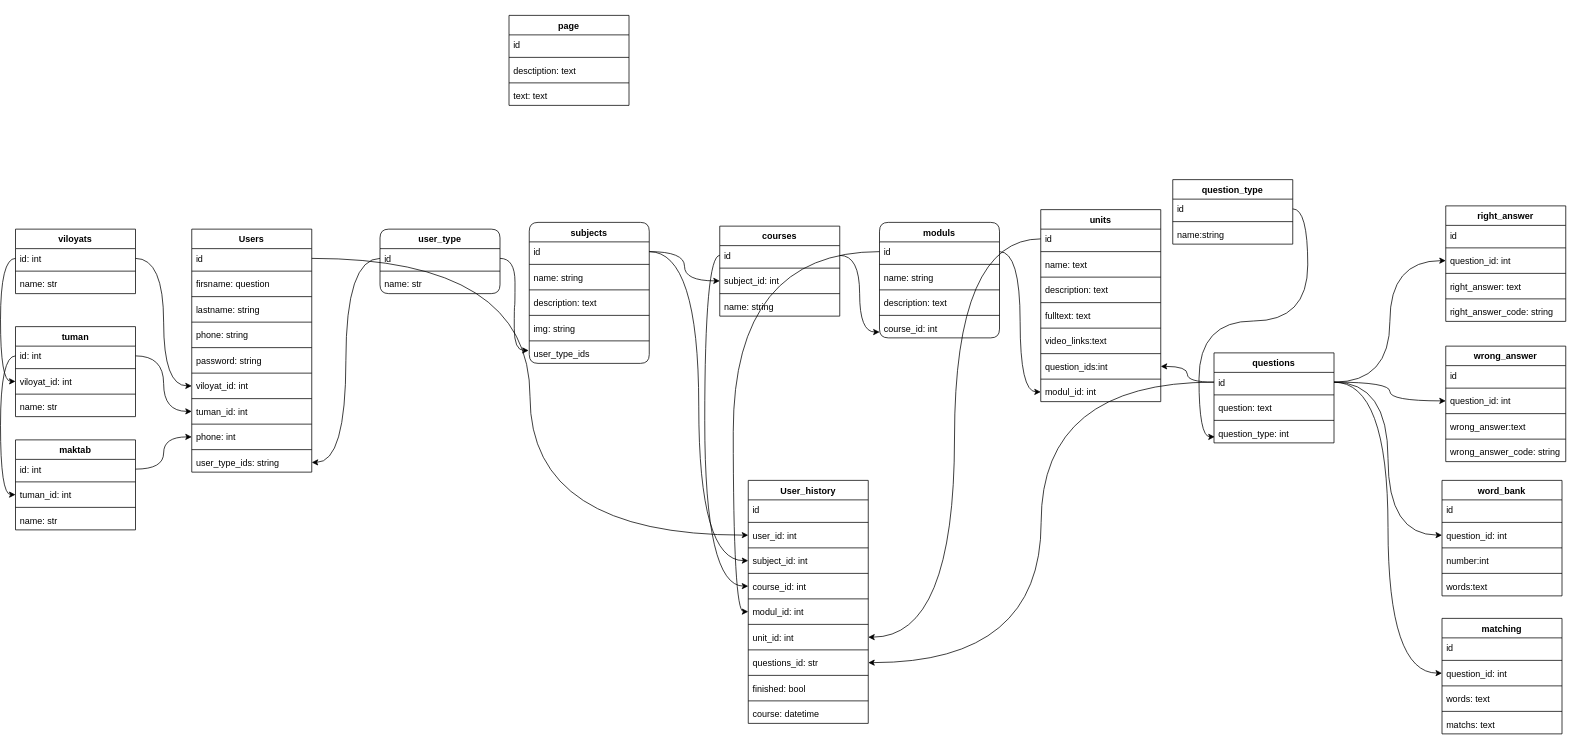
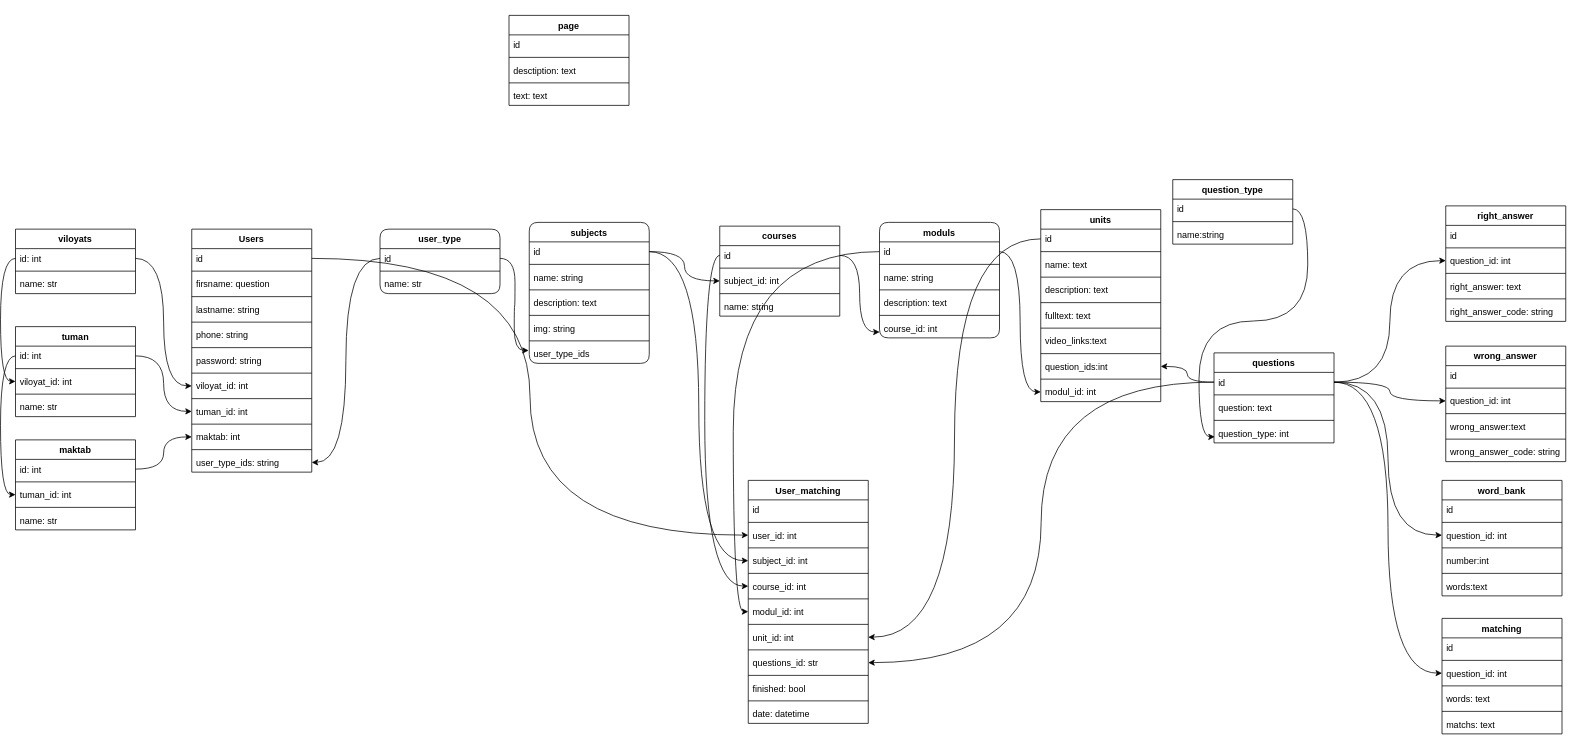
node "phone: int": label "phone: int" -> "maktab: int"
node "User_history": label "User_history" -> "User_matching"
node "course: datetime": label "course: datetime" -> "date: datetime"
